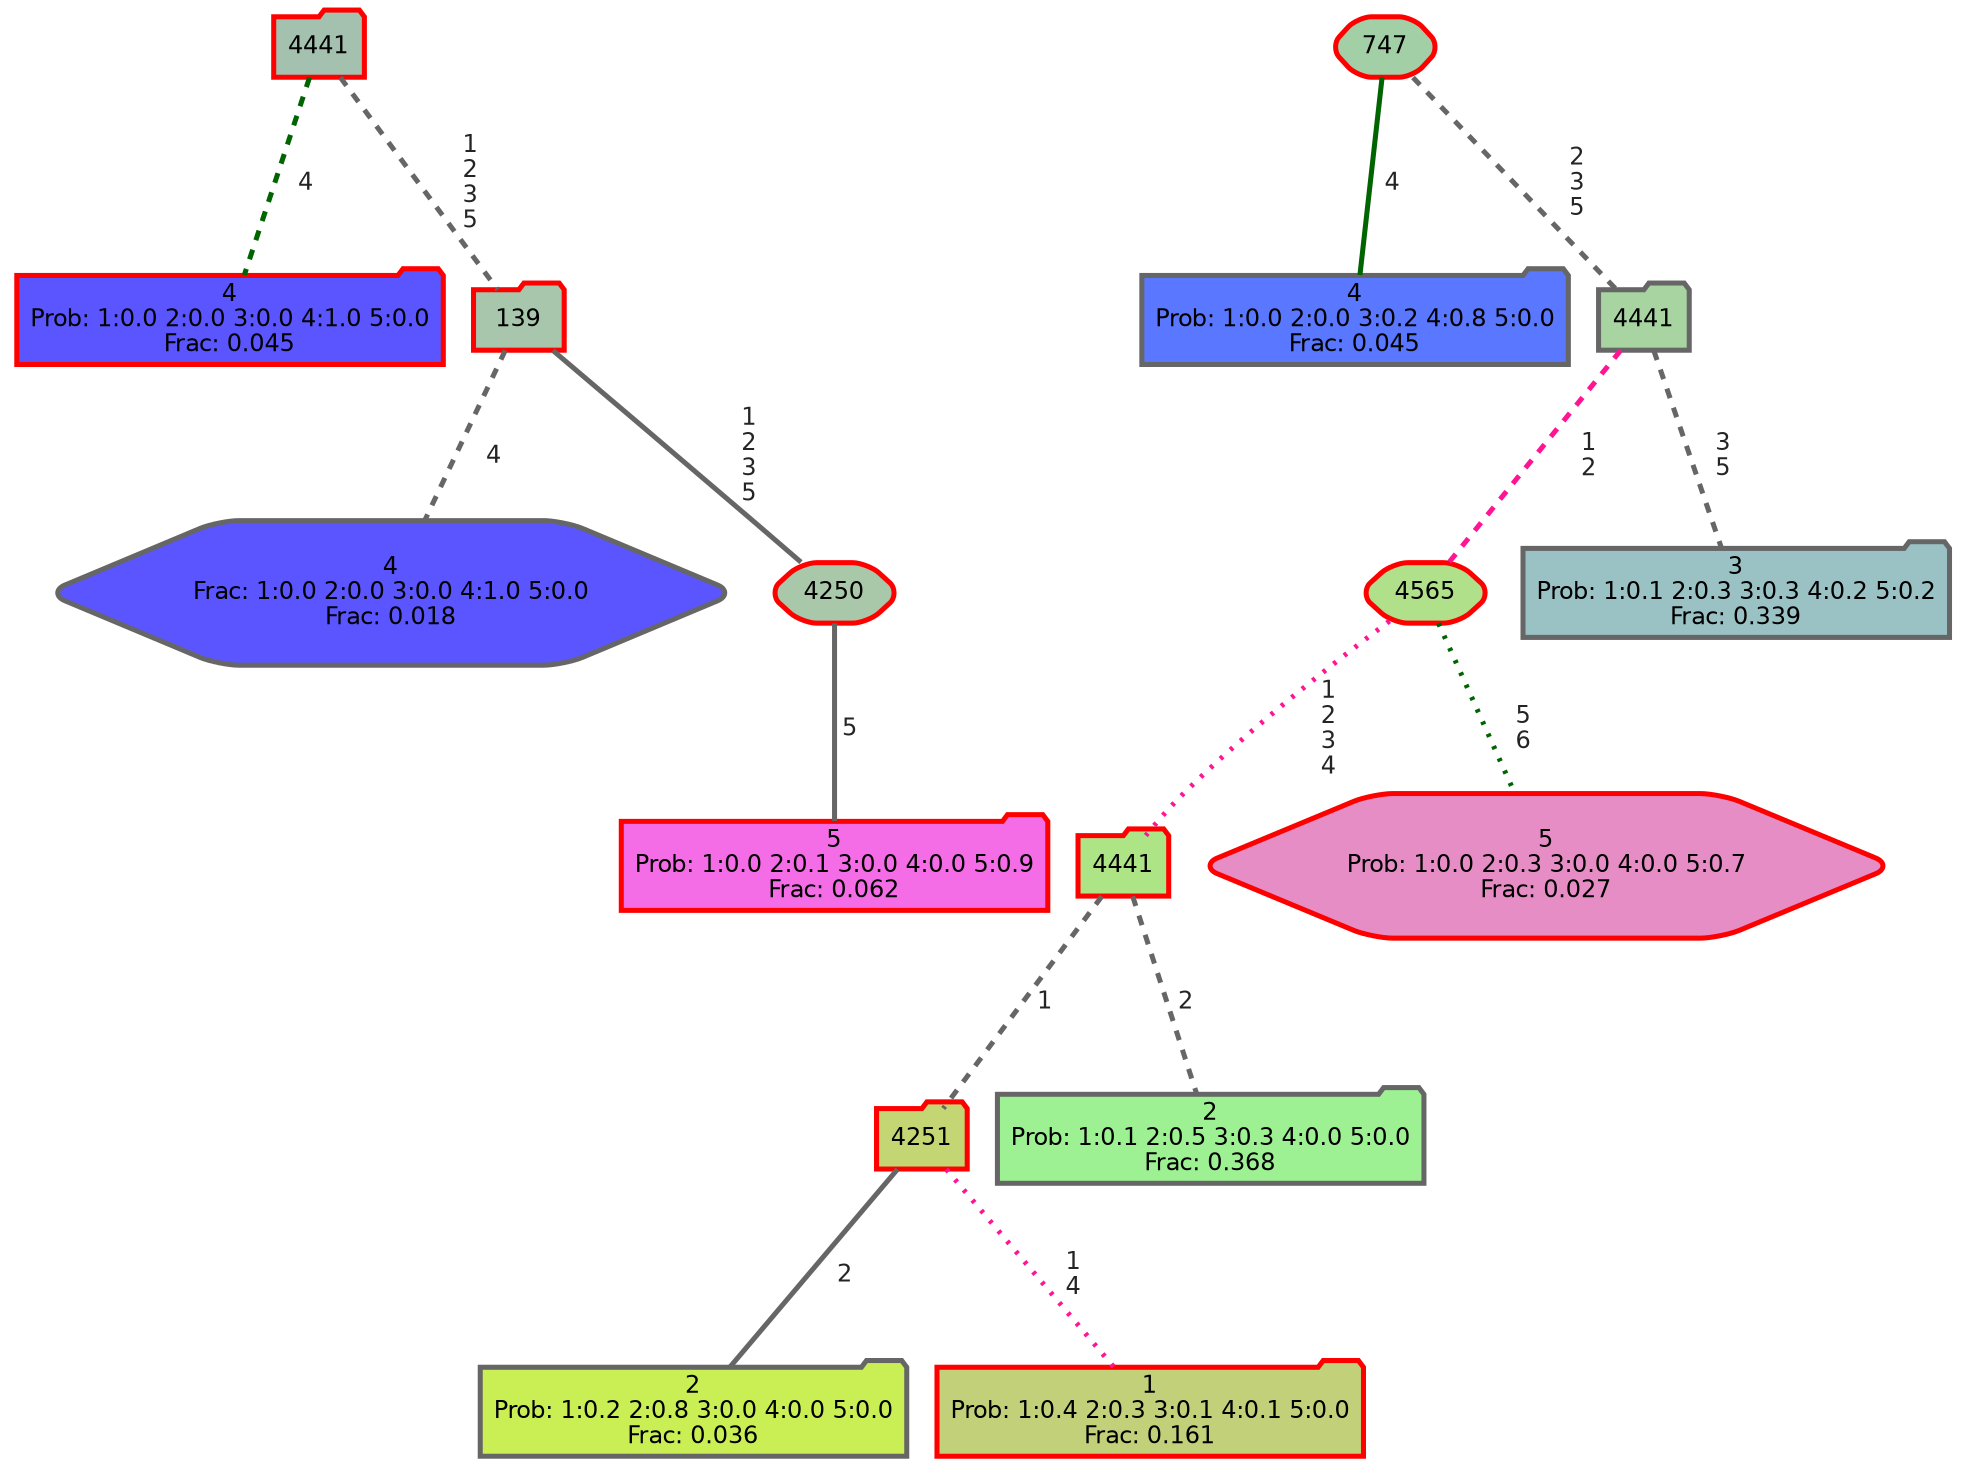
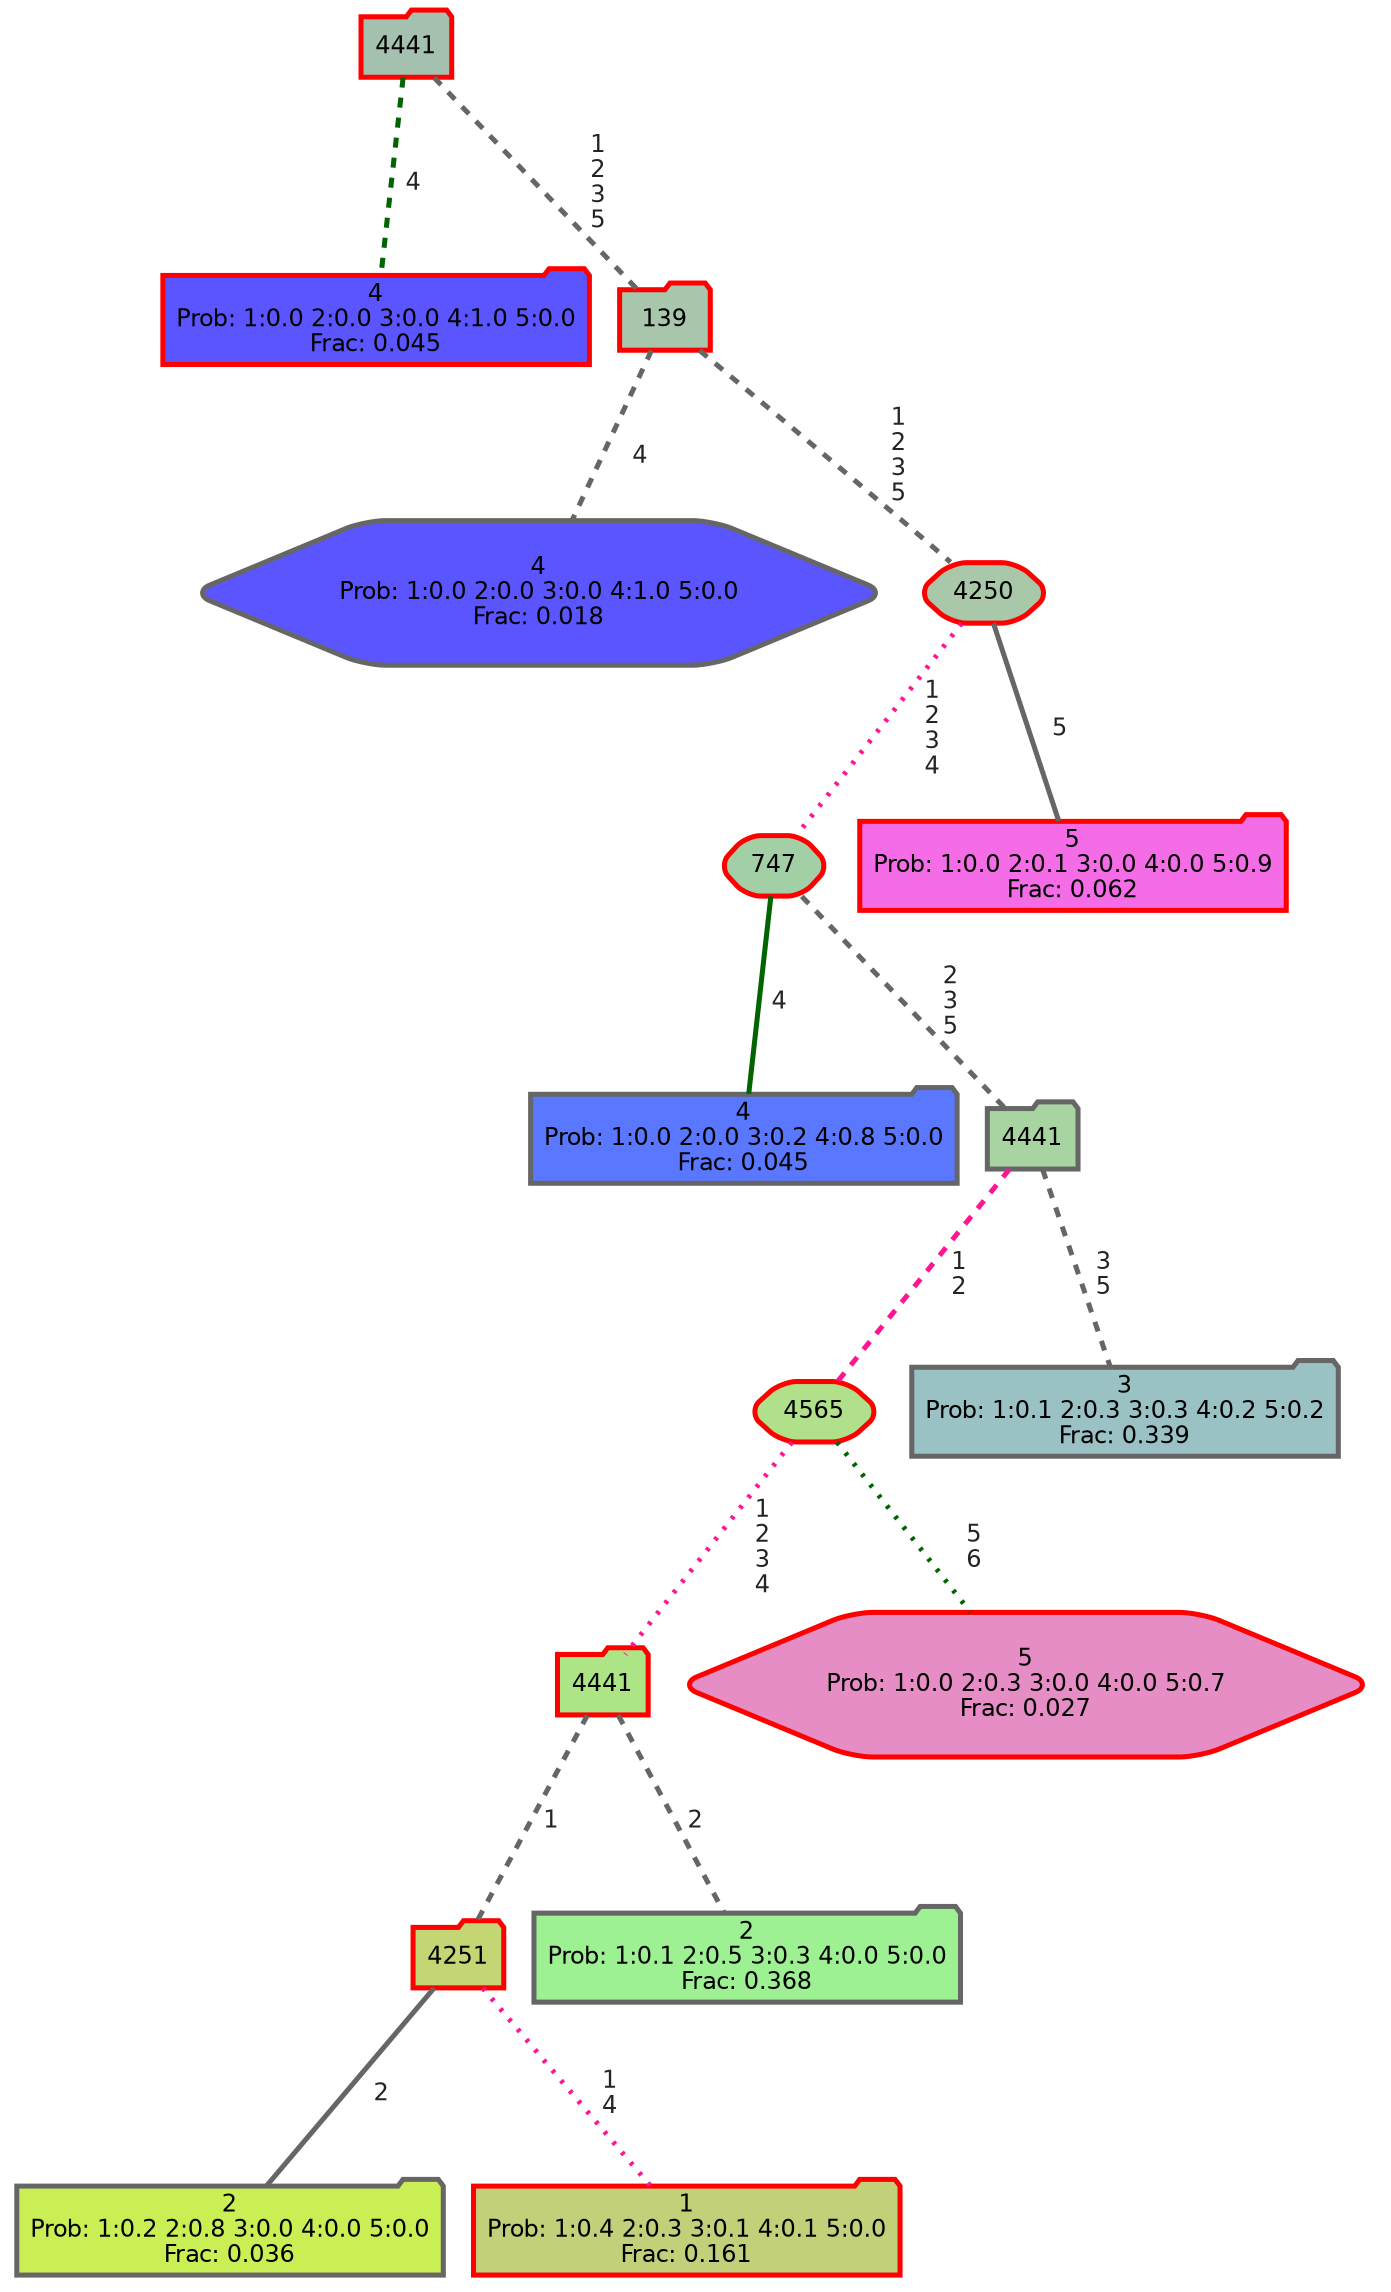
edge "139" -- "4250": style solid -> dashed
node "4 Frac: 1:0.0 2:0.0 3:0.0 4:1.0 5:0.0 Frac: 0.018": label "4 Frac: 1:0.0 2:0.0 3:0.0 4:1.0 5:0.0 Frac: 0.018" -> "4 Prob: 1:0.0 2:0.0 3:0.0 4:1.0 5:0.0 Frac: 0.018"
edge "4250" -- "747": added, label "1 2 3 4"
